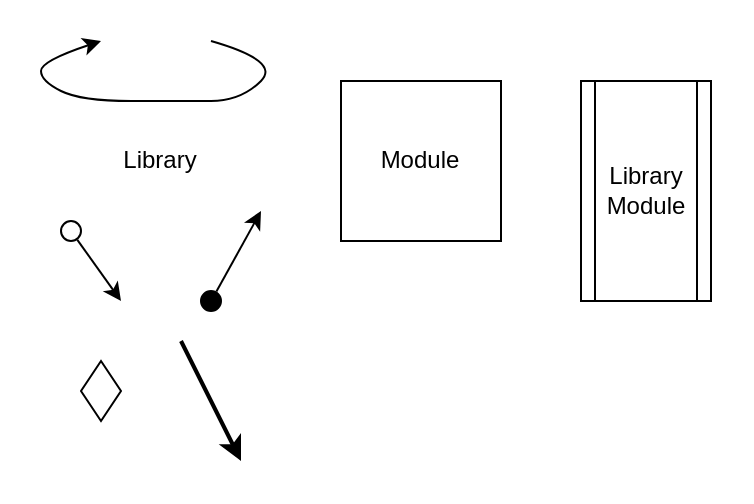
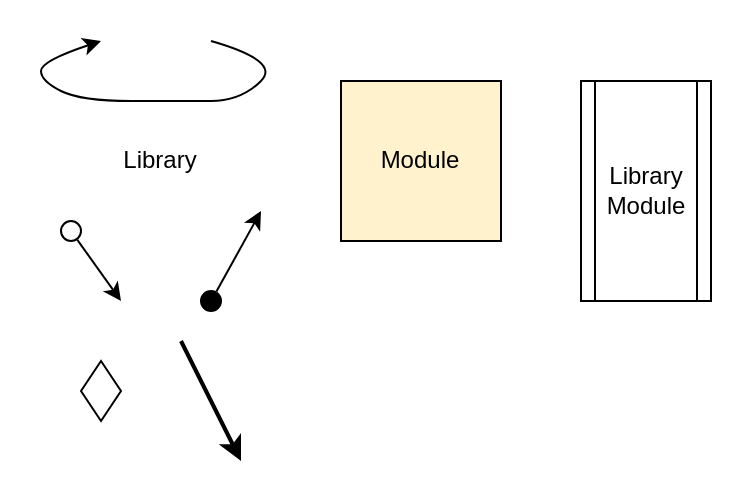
node "Module": fillcolor #ffffff -> #fff2cc
